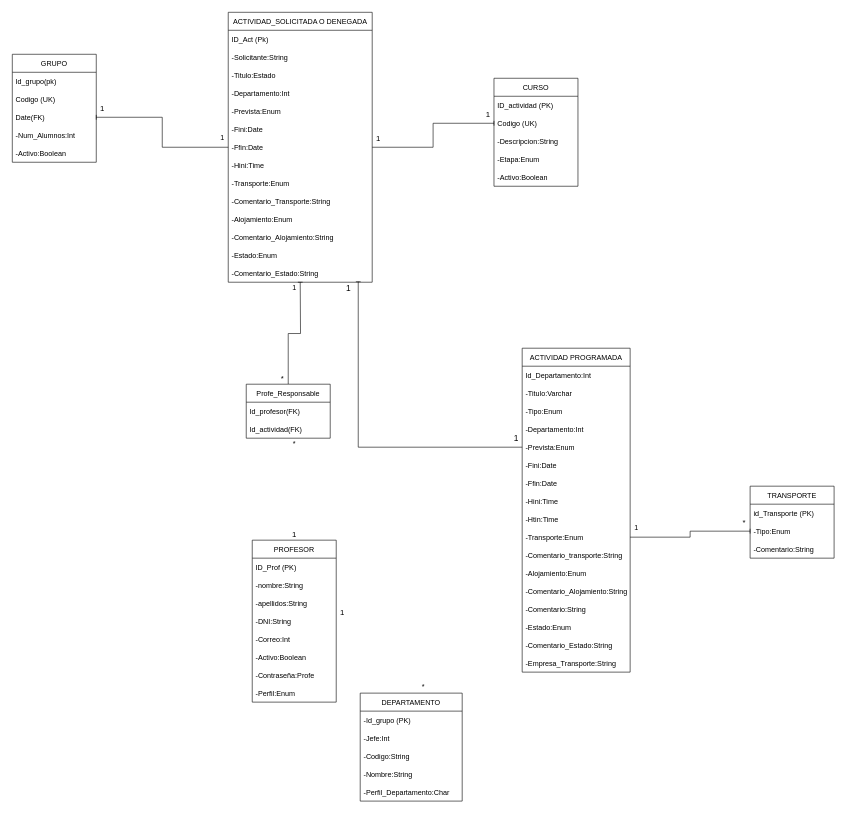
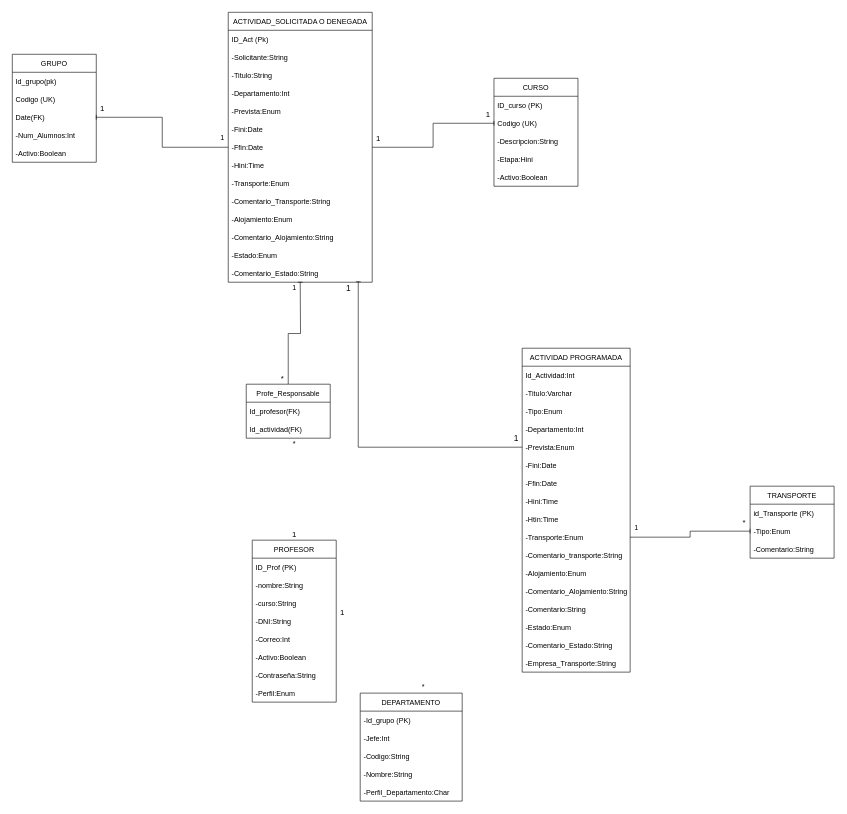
node "-Titulo:Estado": label "-Titulo:Estado" -> "-Titulo:String"
node "ID_actividad (PK)": label "ID_actividad (PK)" -> "ID_curso (PK)"
node "-Etapa:Enum": label "-Etapa:Enum" -> "-Etapa:Hini"
node "Id_Departamento:Int": label "Id_Departamento:Int" -> "Id_Actividad:Int"
node "-apellidos:String": label "-apellidos:String" -> "-curso:String"
node "-Contraseña:Profe": label "-Contraseña:Profe" -> "-Contraseña:String"
